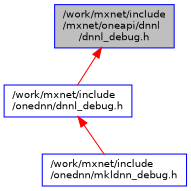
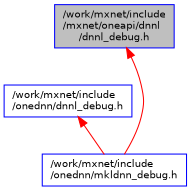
edge "/work/mxnet/include /onednn/dnnl_debug.h" -> "/work/mxnet/include /mxnet/oneapi/dnnl /dnnl_debug.h": now "/work/mxnet/include /onednn/mkldnn_debug.h" -> "/work/mxnet/include /mxnet/oneapi/dnnl /dnnl_debug.h"
